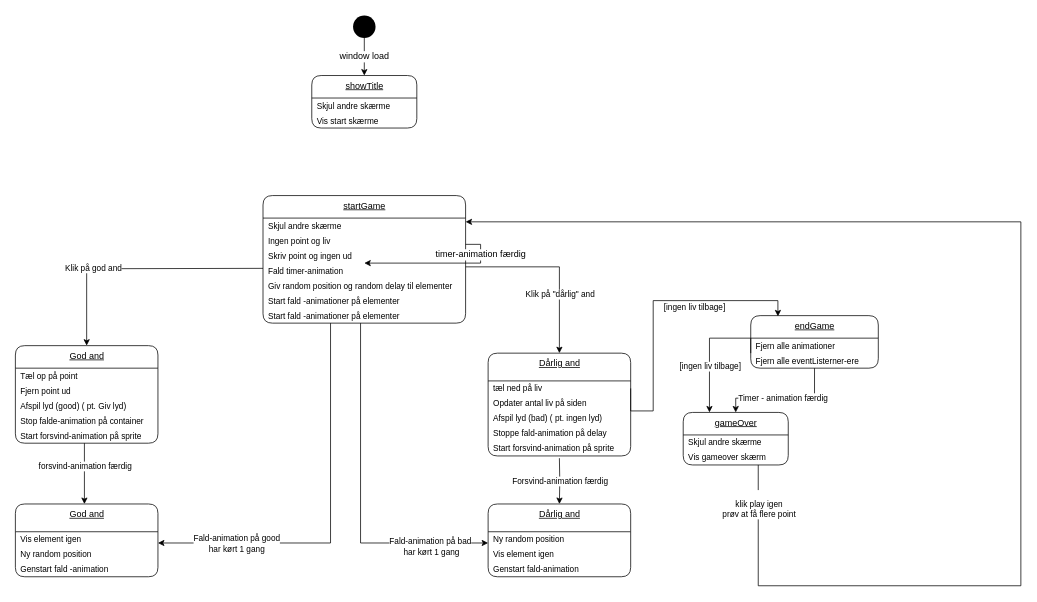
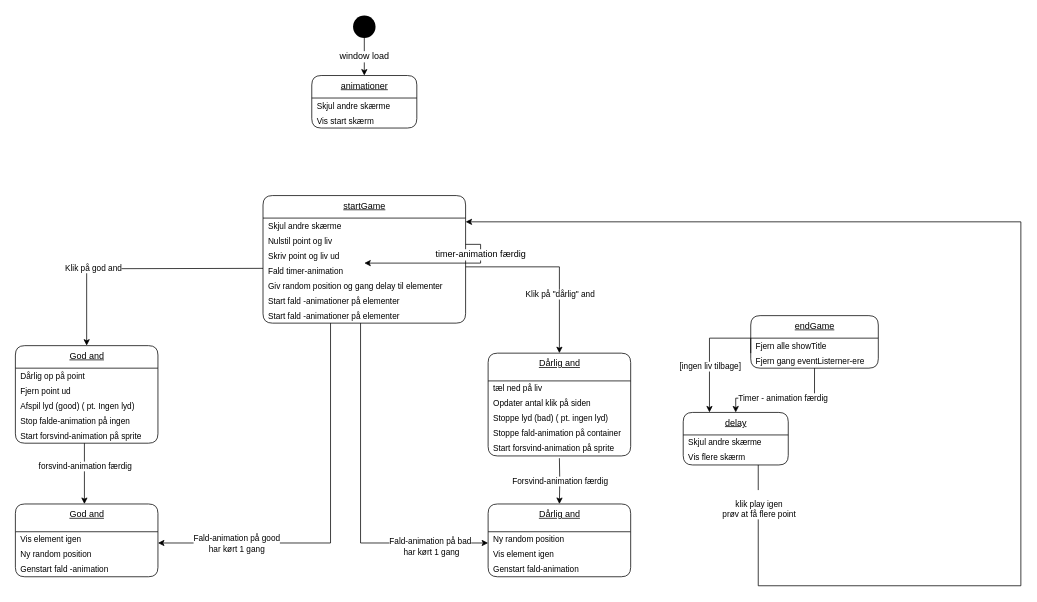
node "showTitle": label "showTitle" -> "animationer"
node "Vis start skærme": label "Vis start skærme" -> "Vis start skærm"
node "Ingen point og liv": label "Ingen point og liv" -> "Nulstil point og liv"
node "Skriv point og ingen ud": label "Skriv point og ingen ud" -> "Skriv point og liv ud"
node "Giv random position og random delay til elementer": label "Giv random position og random delay til elementer" -> "Giv random position og gang delay til elementer"
edge "tæl ned på liv" -> "endGame": removed, label "[ingen liv tilbage]"
node "Fjern alle animationer": label "Fjern alle animationer" -> "Fjern alle showTitle"
node "Fjern alle eventListerner-ere": label "Fjern alle eventListerner-ere" -> "Fjern gang eventListerner-ere"
node "Tæl op på point": label "Tæl op på point" -> "Dårlig op på point"
node "Opdater antal liv på siden": label "Opdater antal liv på siden" -> "Opdater antal klik på siden"
node "Afspil lyd (good) ( pt. Giv lyd)": label "Afspil lyd (good) ( pt. Giv lyd)" -> "Afspil lyd (good) ( pt. Ingen lyd)"
node "Afspil lyd (bad) ( pt. ingen lyd)": label "Afspil lyd (bad) ( pt. ingen lyd)" -> "Stoppe lyd (bad) ( pt. ingen lyd)"
node "Stop falde-animation på container": label "Stop falde-animation på container" -> "Stop falde-animation på ingen"
node "gameOver": label "gameOver" -> "delay"
node "Stoppe fald-animation på delay": label "Stoppe fald-animation på delay" -> "Stoppe fald-animation på container"
node "Vis gameover skærm": label "Vis gameover skærm" -> "Vis flere skærm"
